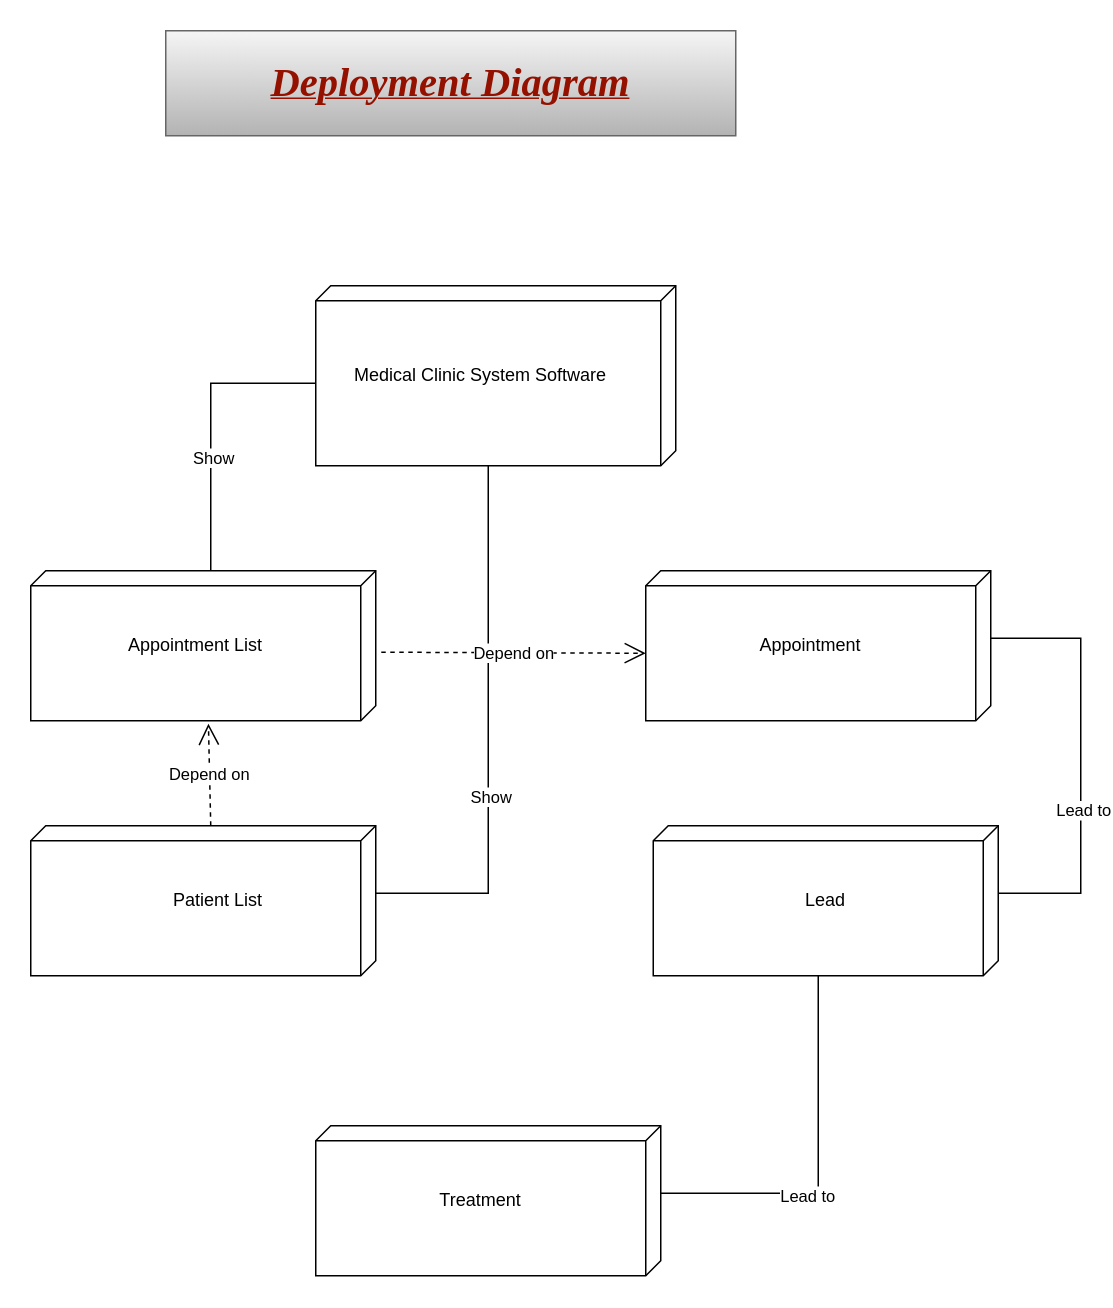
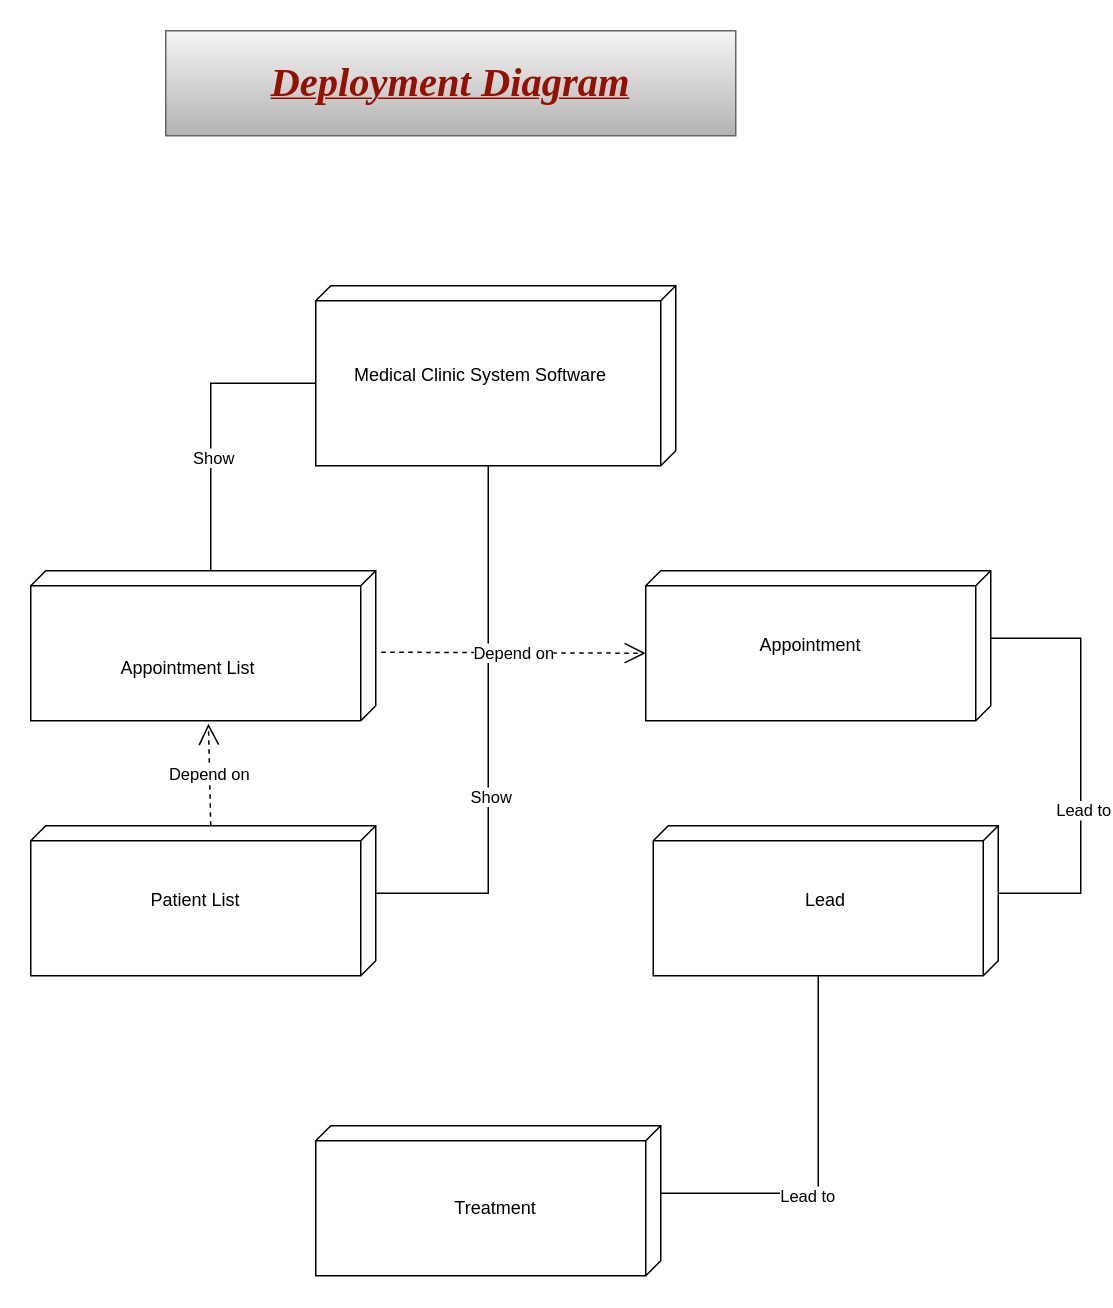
node "Appointment List": moved (196, 646) -> (188, 668)
node "Patient List": moved (218, 901) -> (196, 901)
node "Treatment": moved (481, 1201) -> (496, 1208)
